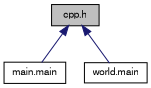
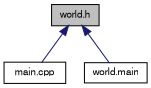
node "cpp.h": label "cpp.h" -> "world.h"
node "main.main": label "main.main" -> "main.cpp"
